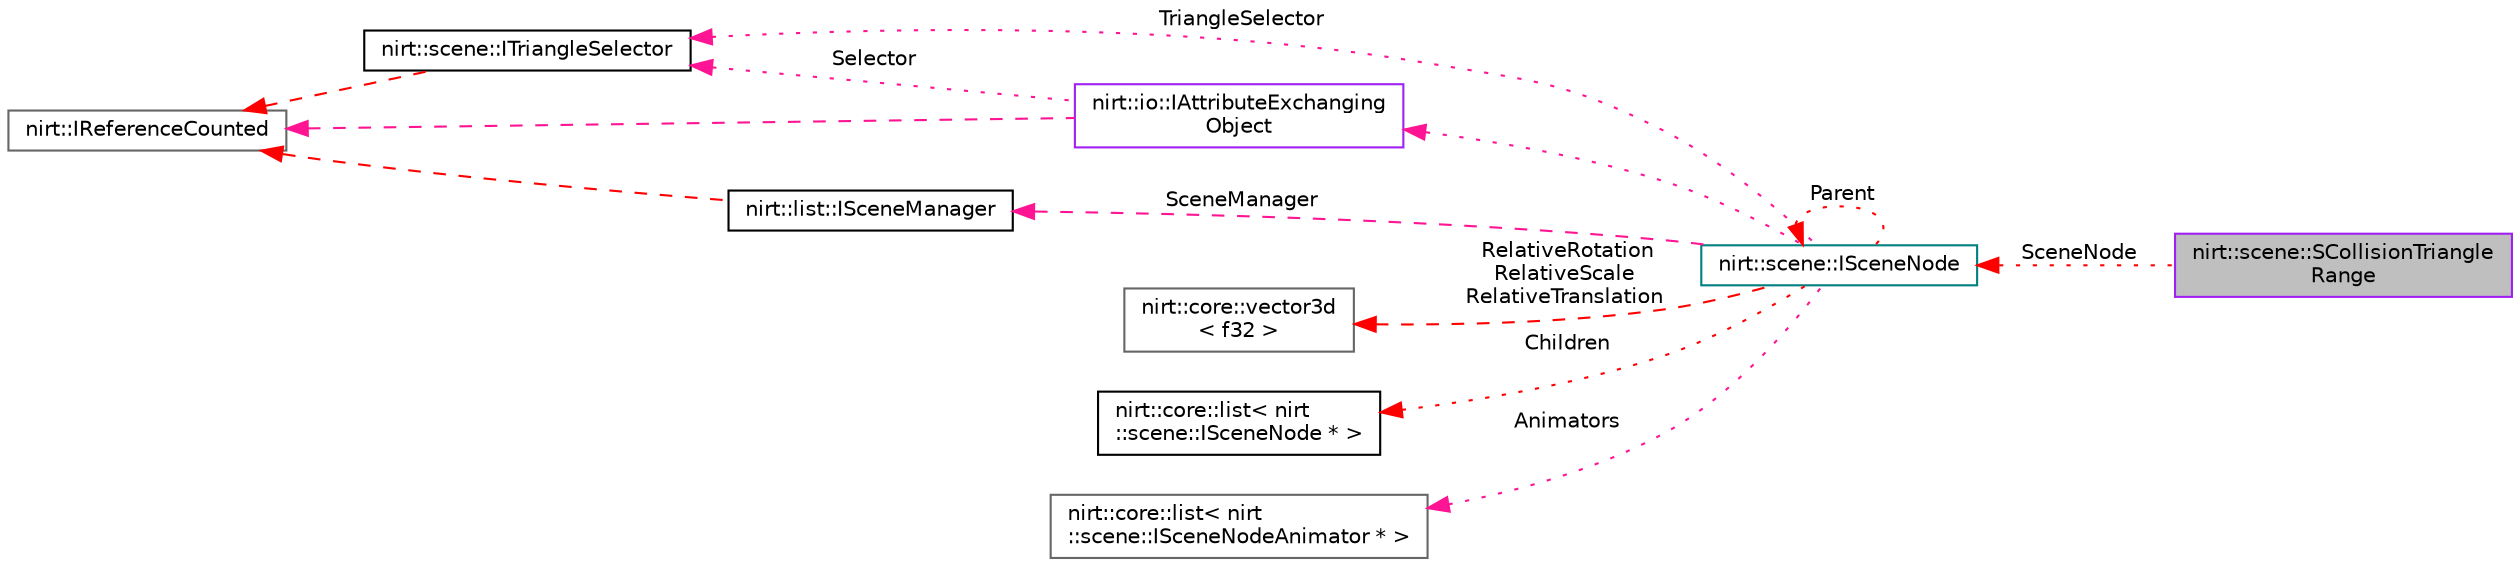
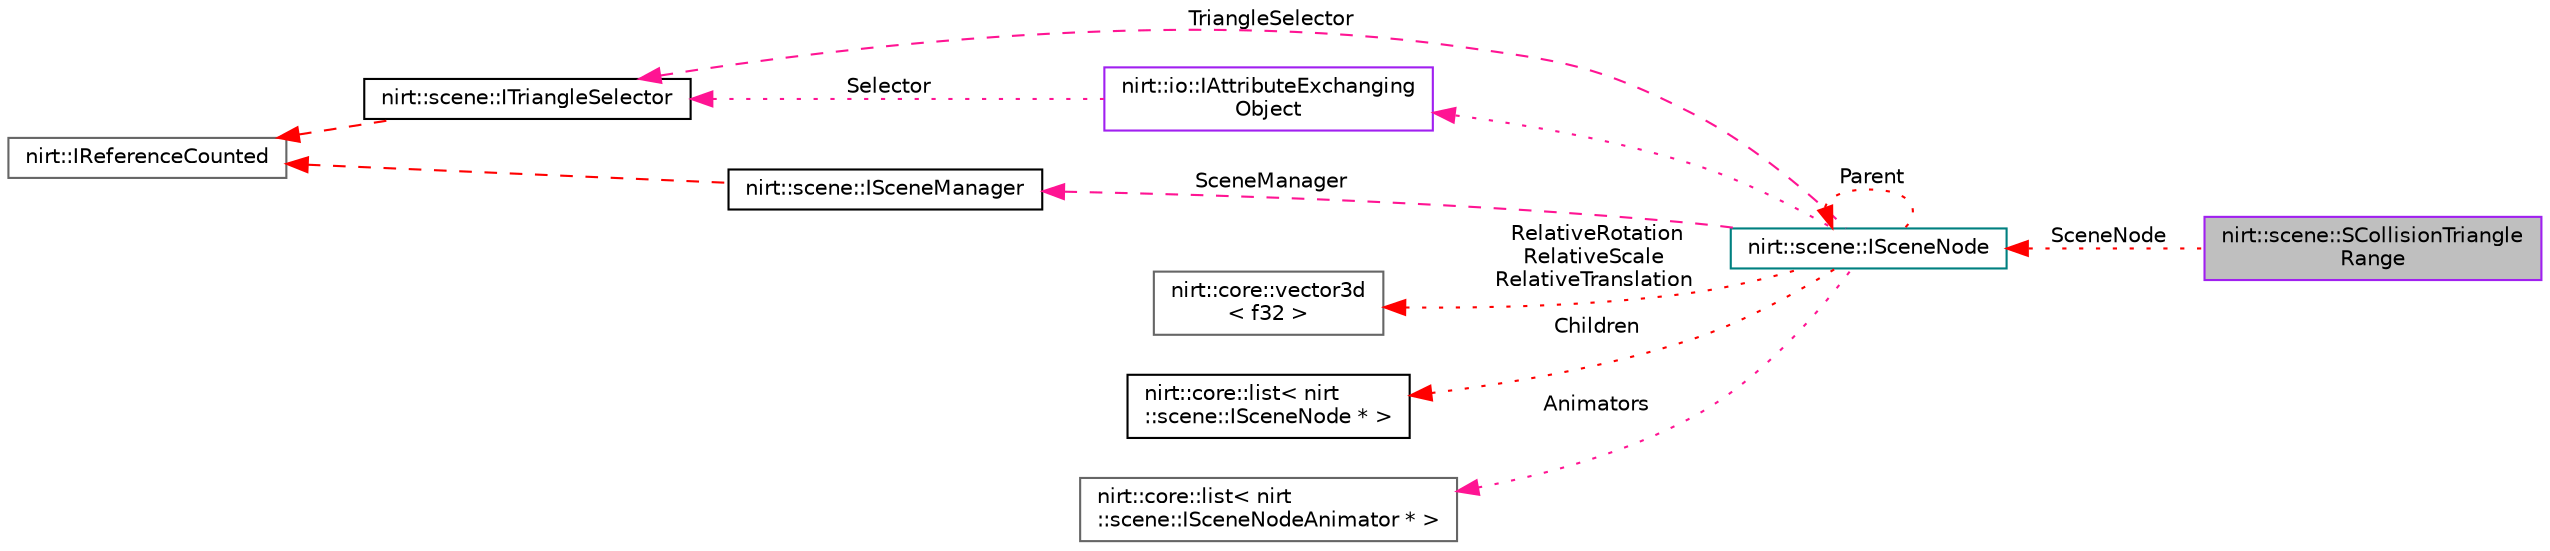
edge "nirt::scene::ISceneNode" -> "nirt::scene::ITriangleSelector": style dotted -> dashed
edge "nirt::io::IAttributeExchanging Object" -> "nirt::IReferenceCounted": removed
node "nirt::list::ISceneManager": label "nirt::list::ISceneManager" -> "nirt::scene::ISceneManager"
edge "nirt::scene::ISceneNode" -> "nirt::core::vector3d < f32 >": style dashed -> dotted
